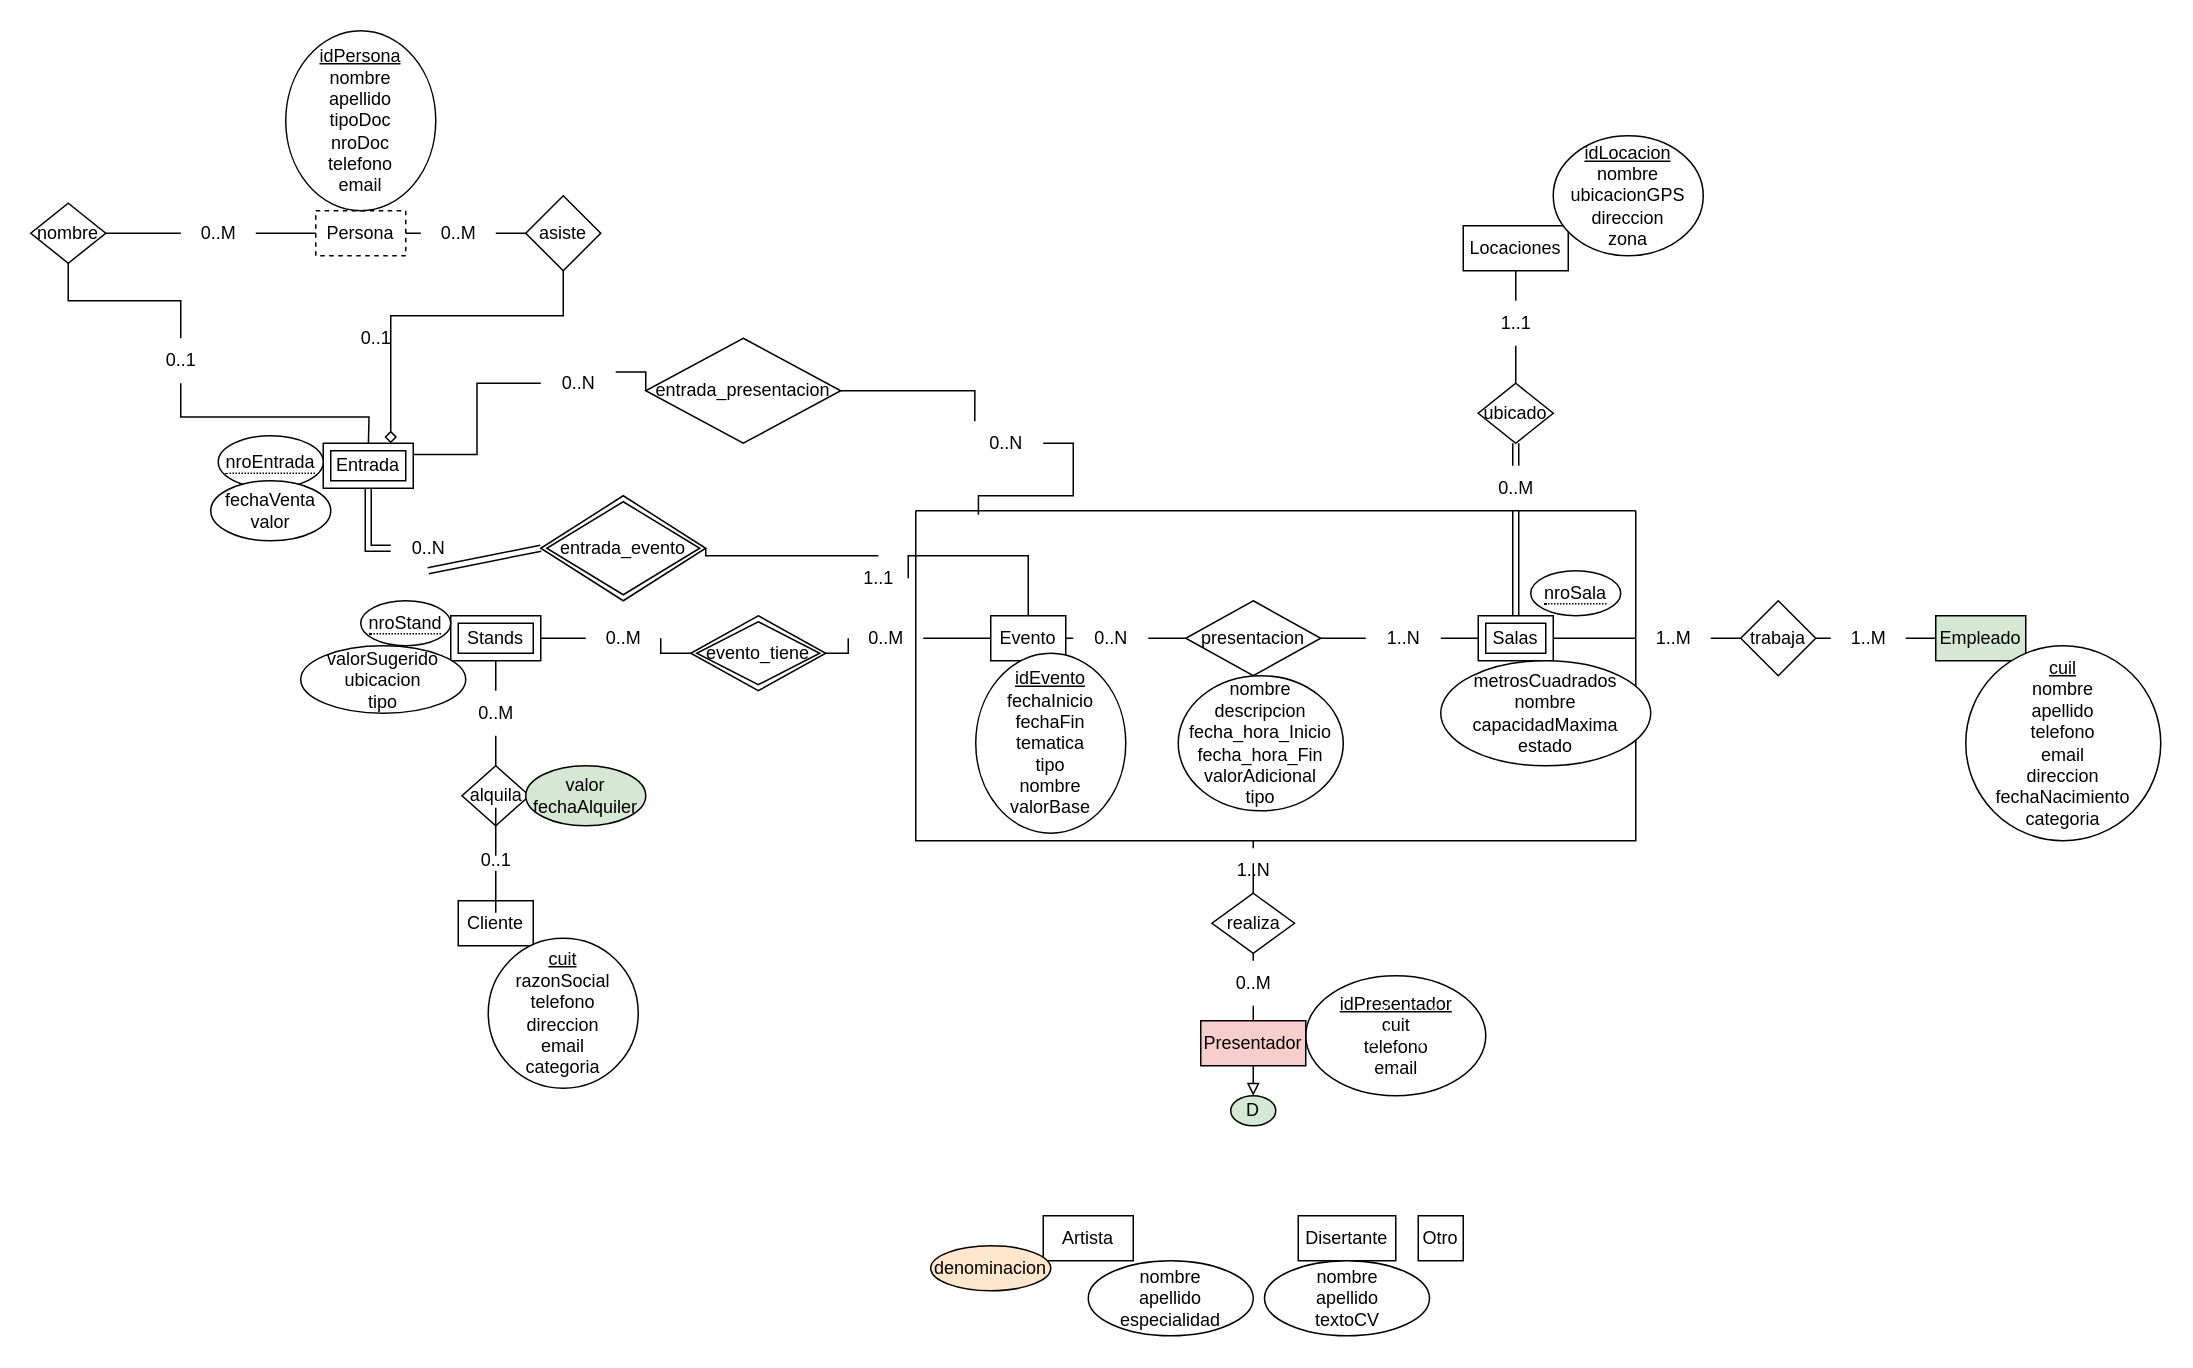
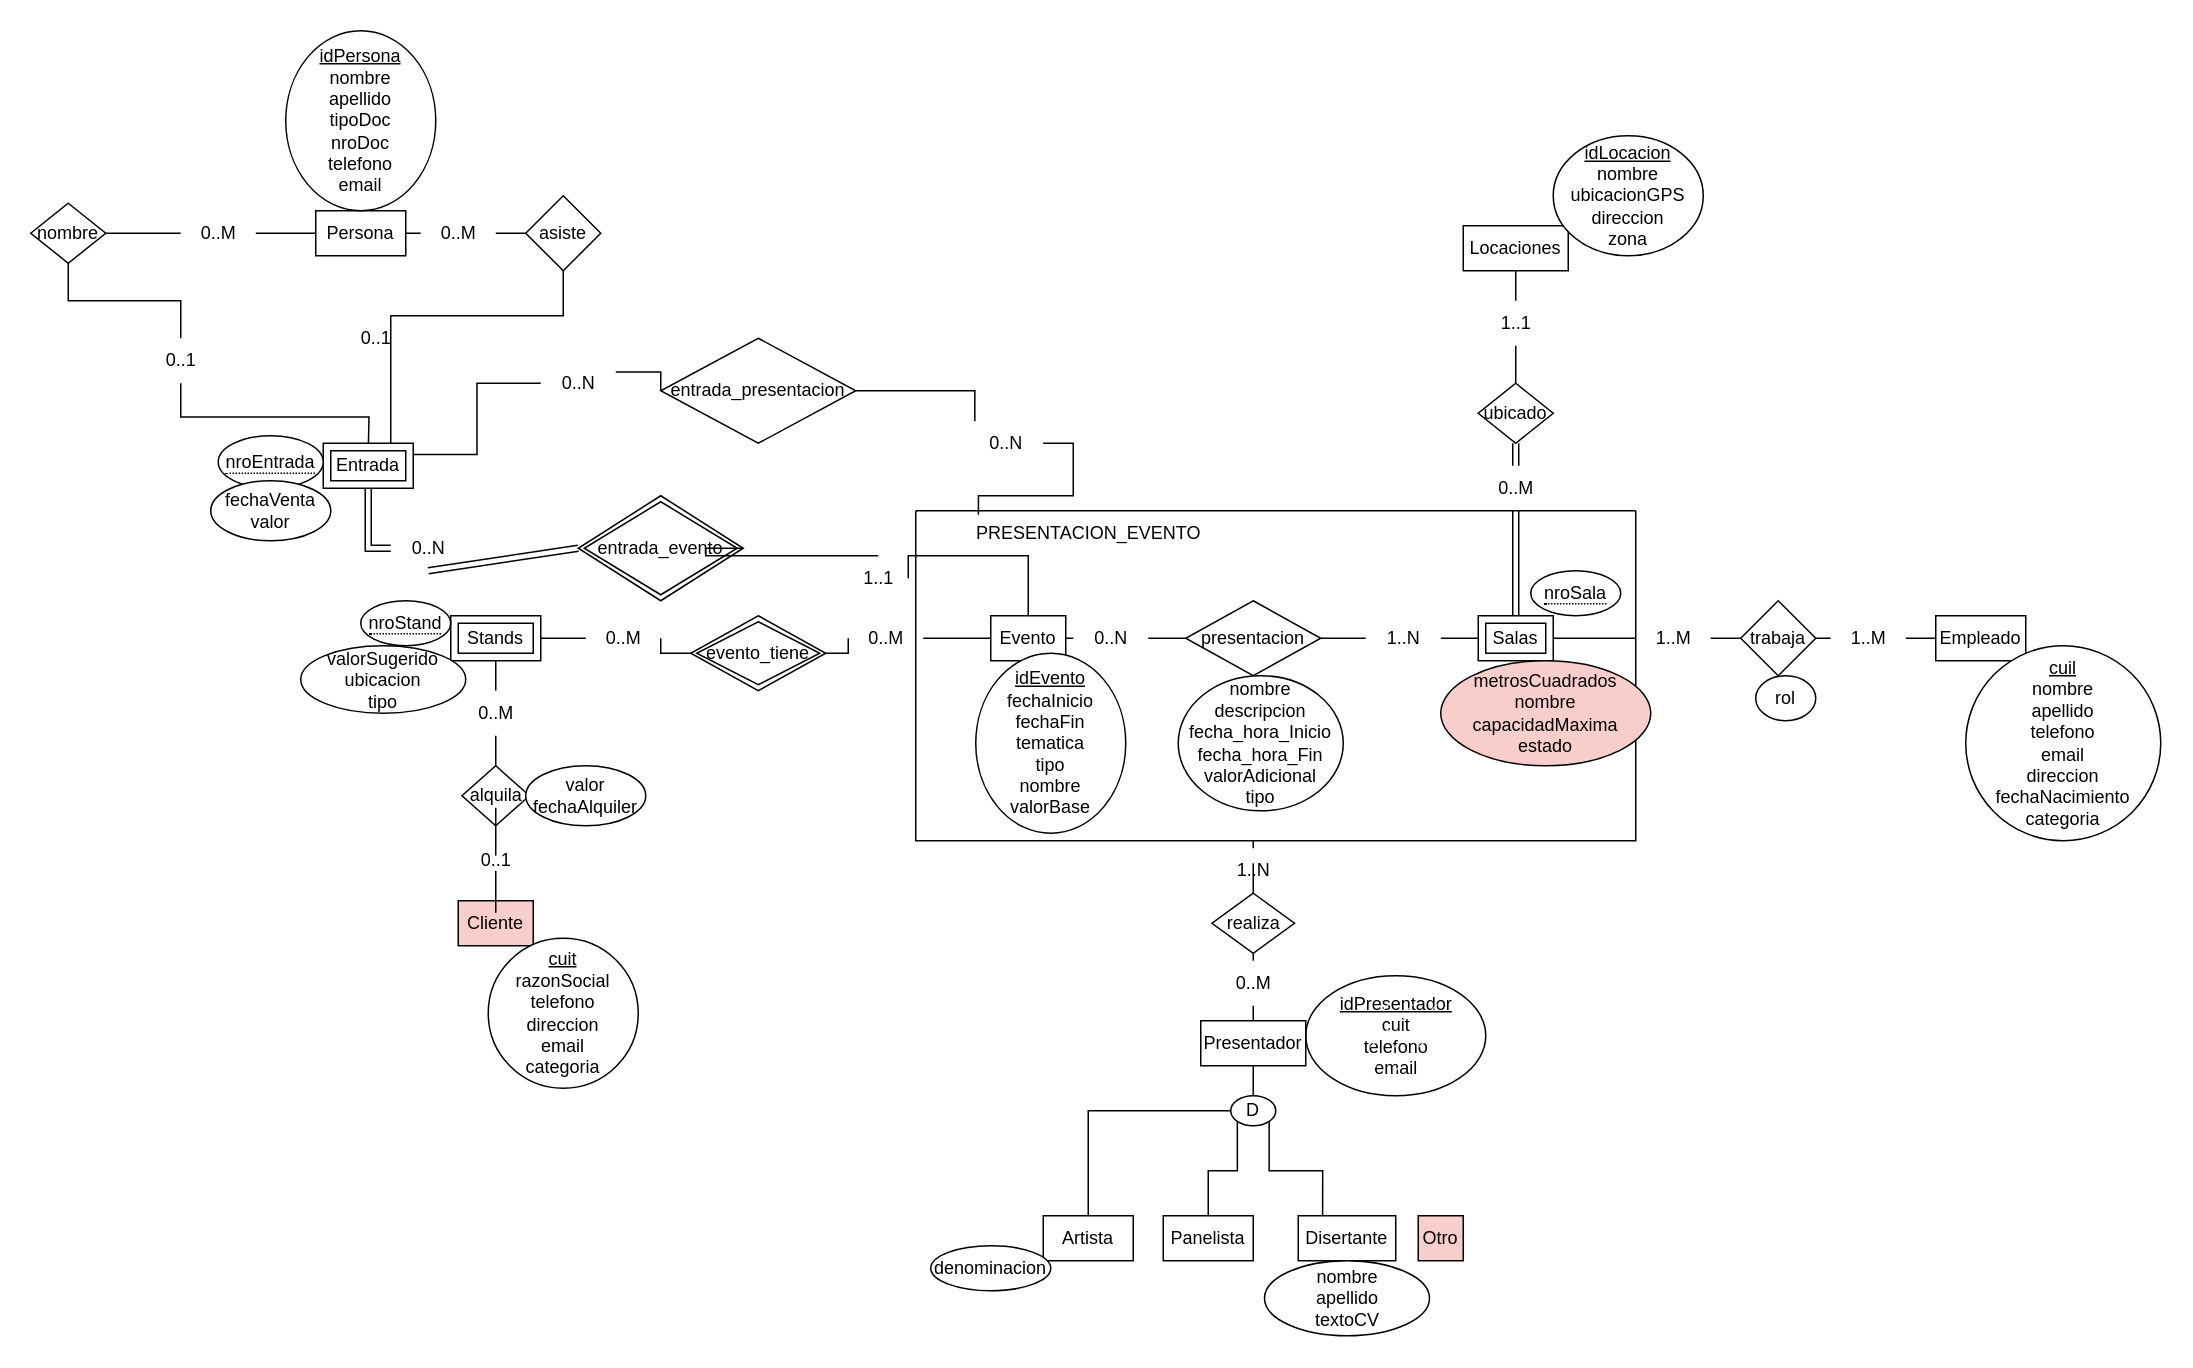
node "Persona": style dashed -> solid
node "entrada_presentacion": moved (743, 391) -> (758, 391)
edge "asiste" -> "Entrada": arrowhead diamond -> none
node "PRESENTACION_EVENTO": added
node "entrada_evento": moved (623, 548) -> (661, 548)
node "Empleado": fillcolor #d5e8d4 -> #ffffff
node "rol": added
node "metrosCuadrados nombre capacidadMaxima estado": fillcolor #ffffff -> #f8cecc
node "valor fechaAlquiler": fillcolor #d5e8d4 -> #ffffff
node "Cliente": fillcolor #ffffff -> #f8cecc
node "Presentador": fillcolor #f8cecc -> #ffffff
edge "Presentador" -> "D": arrowhead block -> none
edge "D" -- "Artista": added
node "D": fillcolor #d5e8d4 -> #ffffff
edge "D" -- "Panelista": added
edge "D" -- "Disertante": added
node "Panelista": added
node "Otro": fillcolor #ffffff -> #f8cecc
node "denominacion": fillcolor #ffe6cc -> #ffffff
node "nombre apellido especialidad": removed
